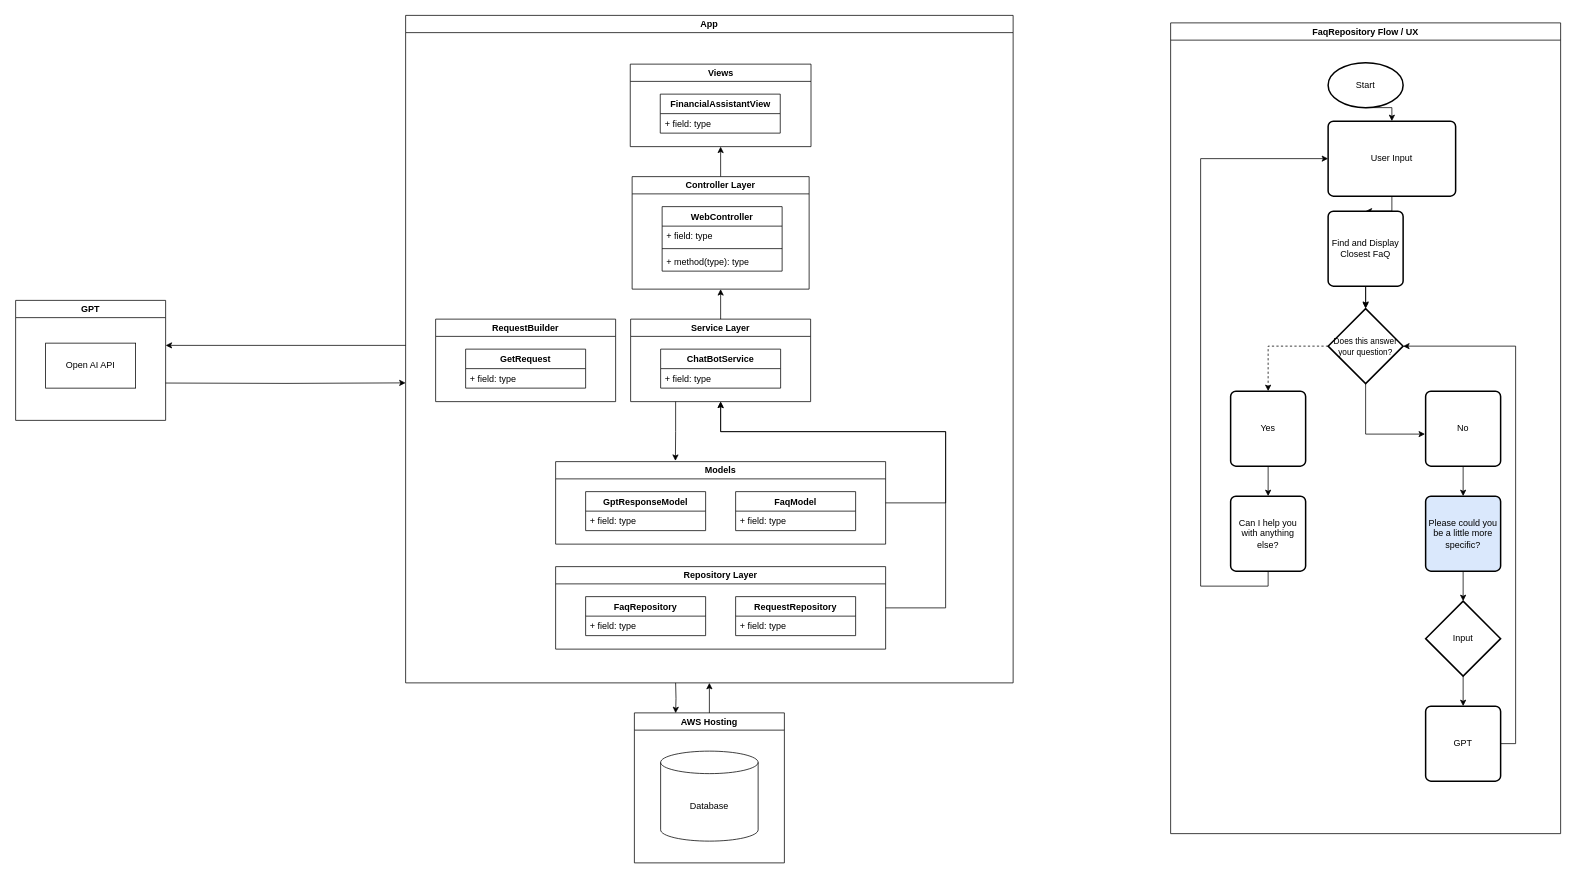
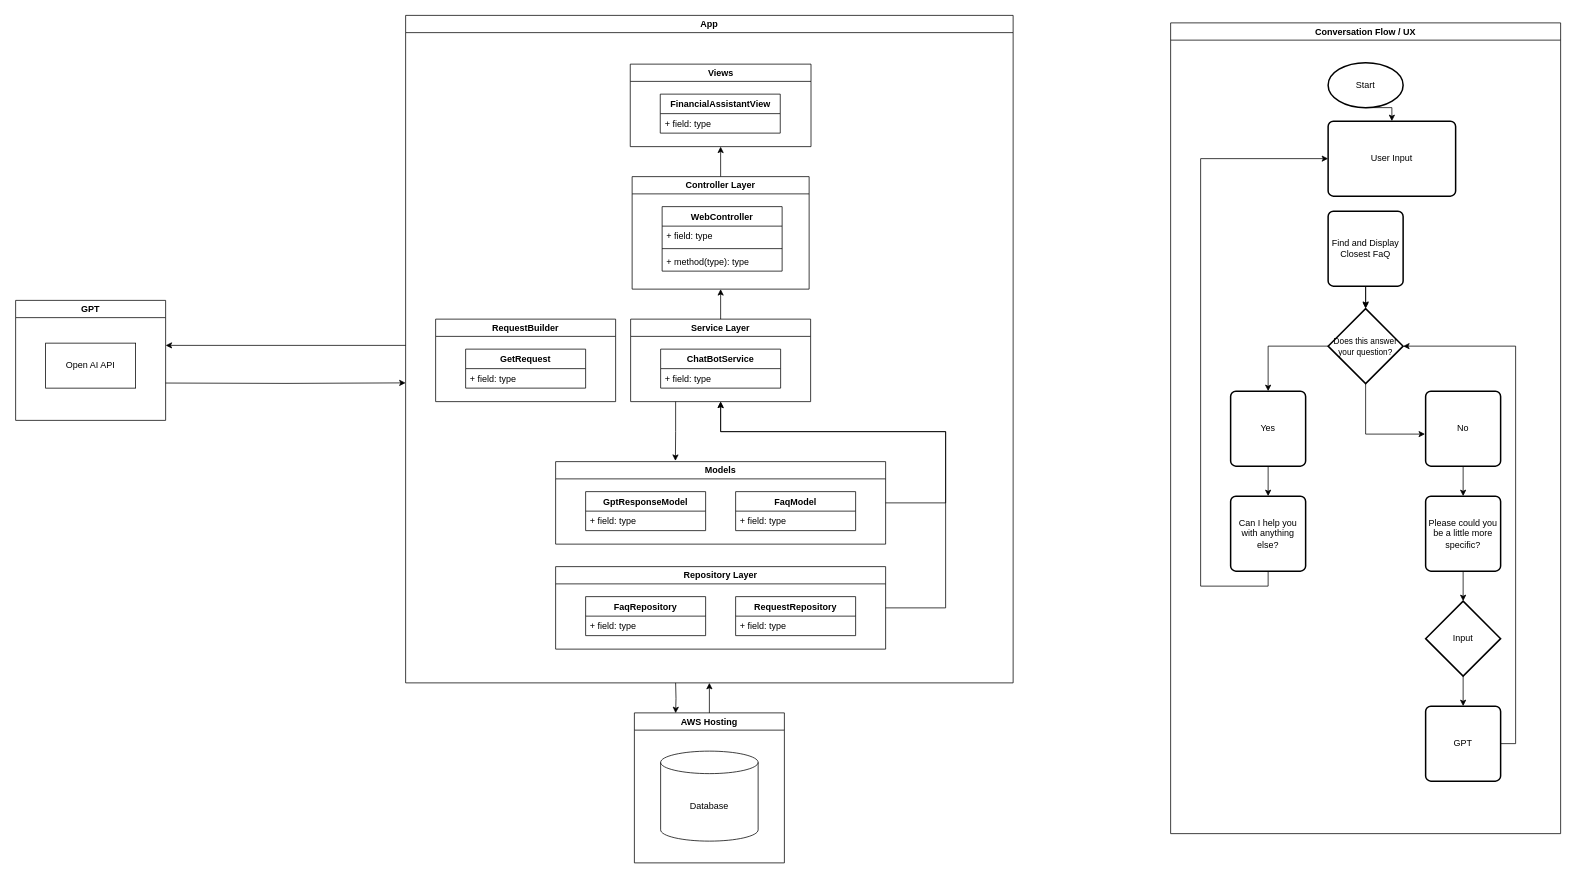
node "FaqRepository Flow / UX": label "FaqRepository Flow / UX" -> "Conversation Flow / UX"
edge "User Input" -> "Find and Display Closest FaQ": removed
edge "Does this answer your question?" -> "Yes": style dashed -> solid
node "Please could you be a little more specific?": fillcolor #dae8fc -> #ffffff
